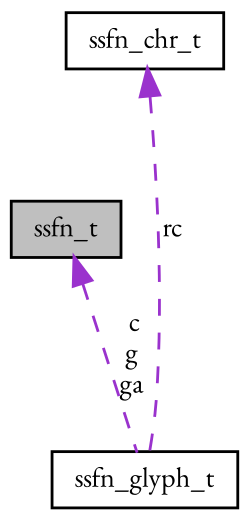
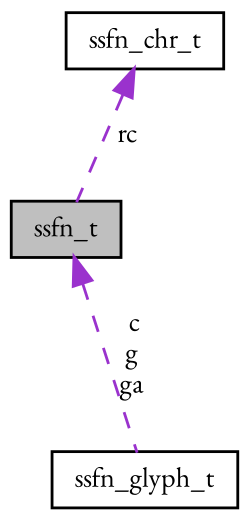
edge "ssfn_glyph_t" -> "ssfn_chr_t": now "ssfn_t" -> "ssfn_chr_t"
